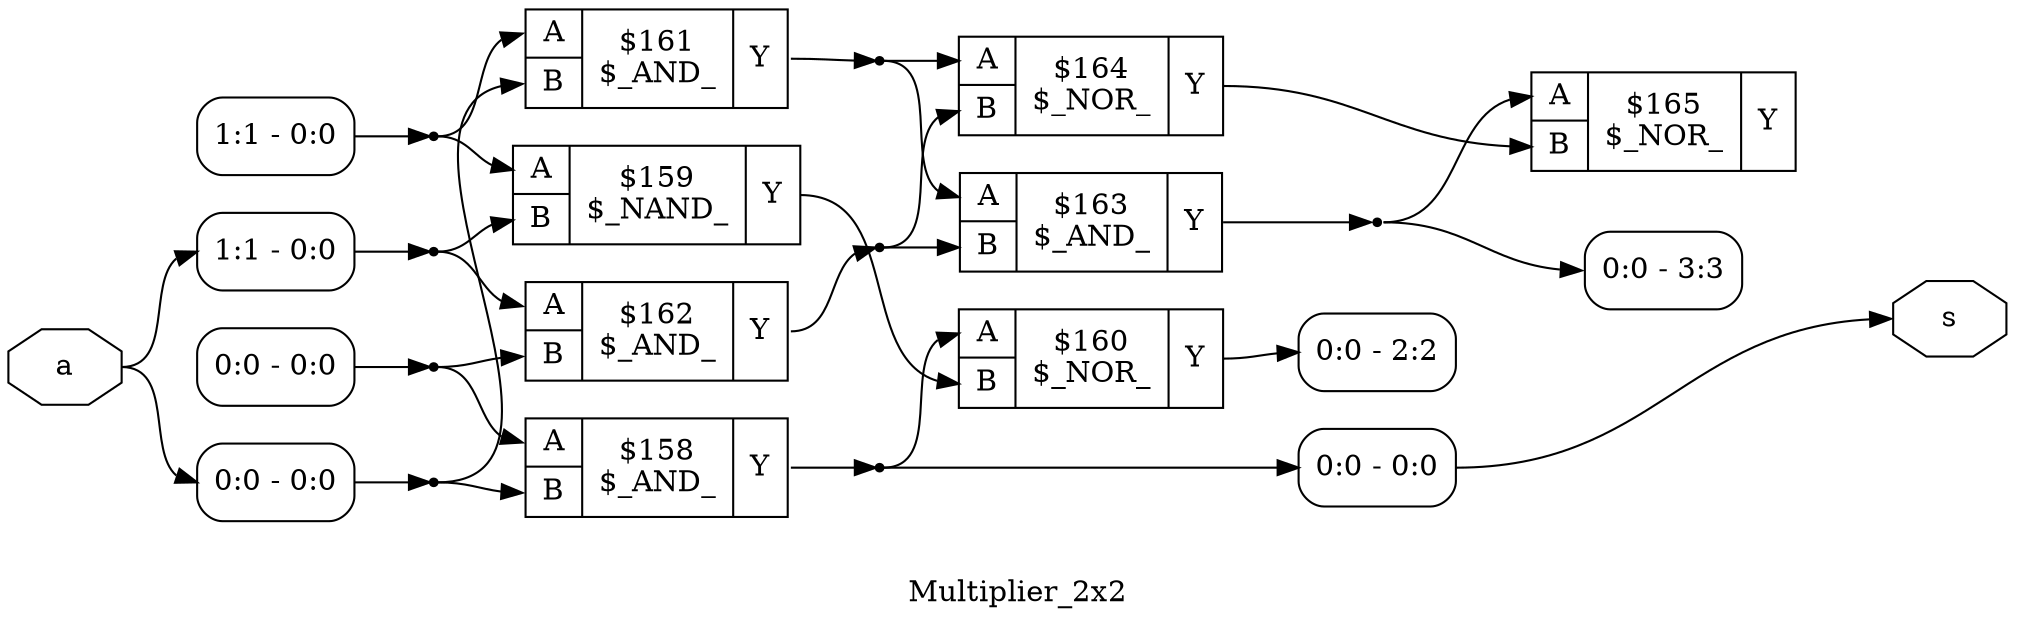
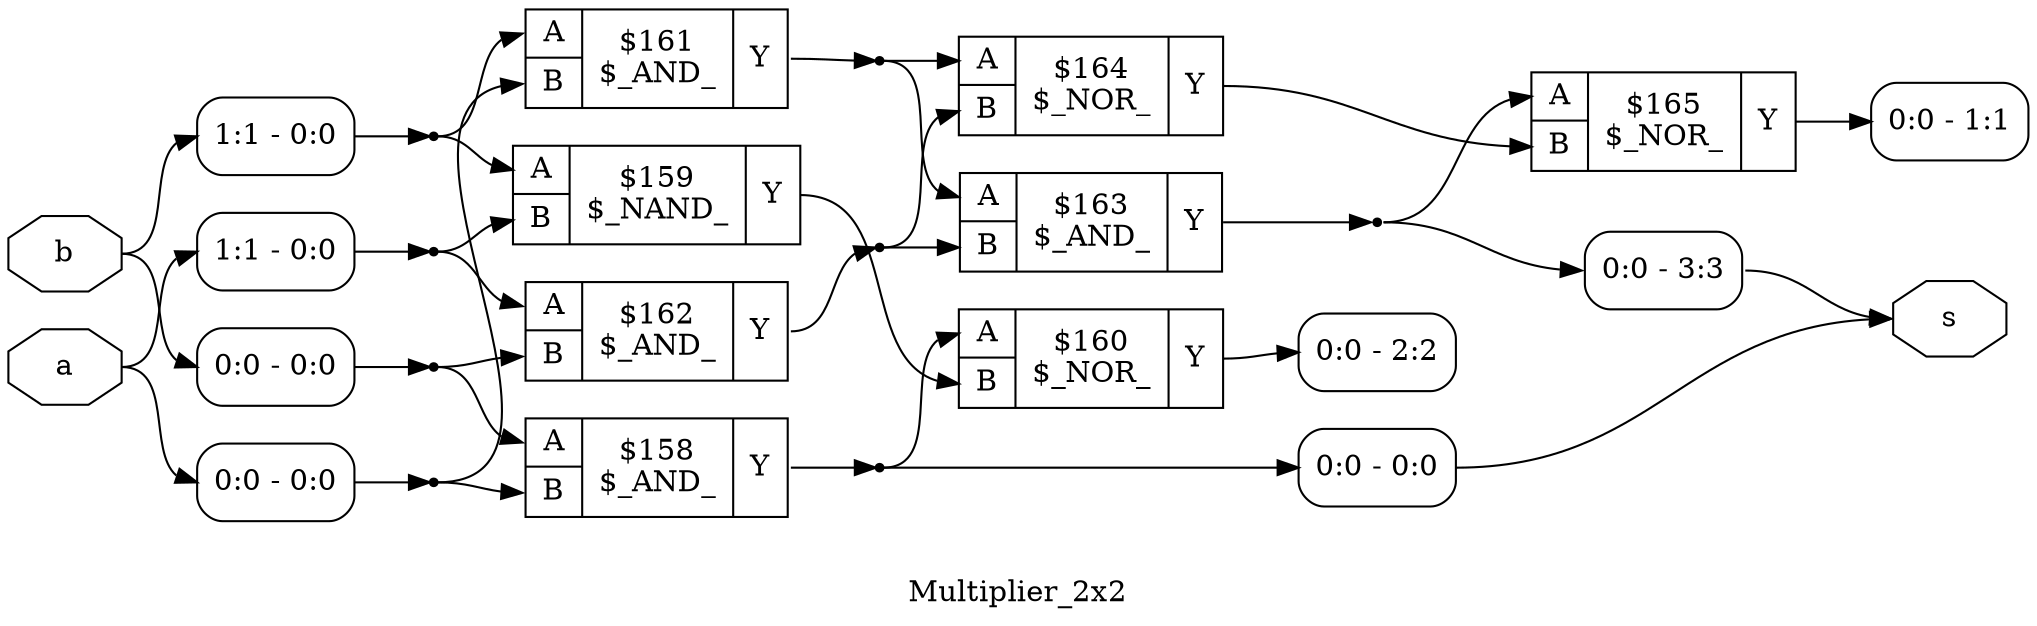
node "0:0 - 1:1": added
node "b": added
edge "0:0 - 3:3" -> "s": added
